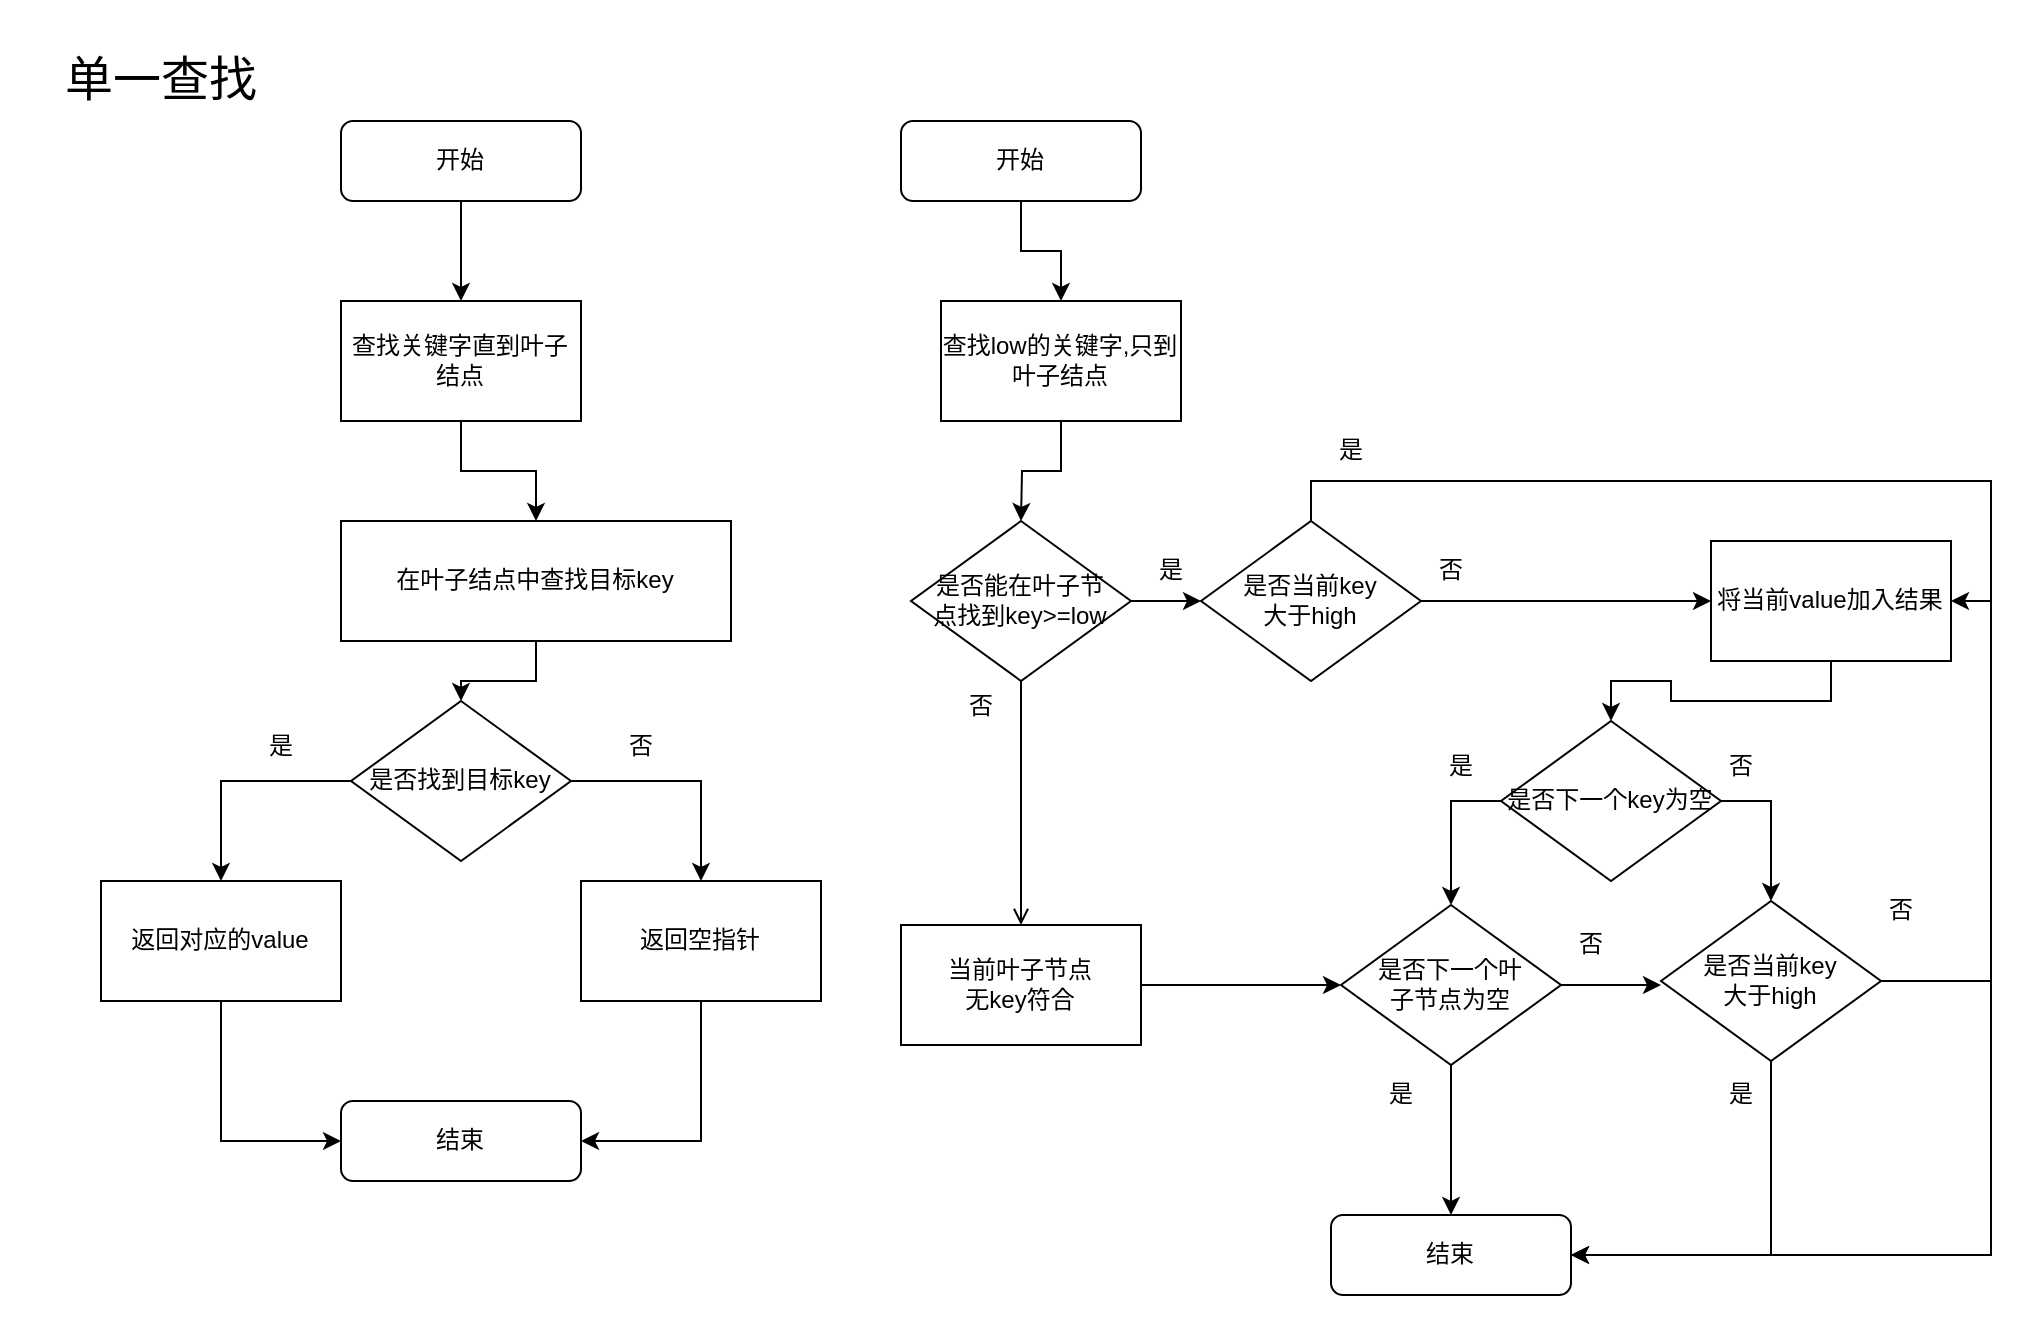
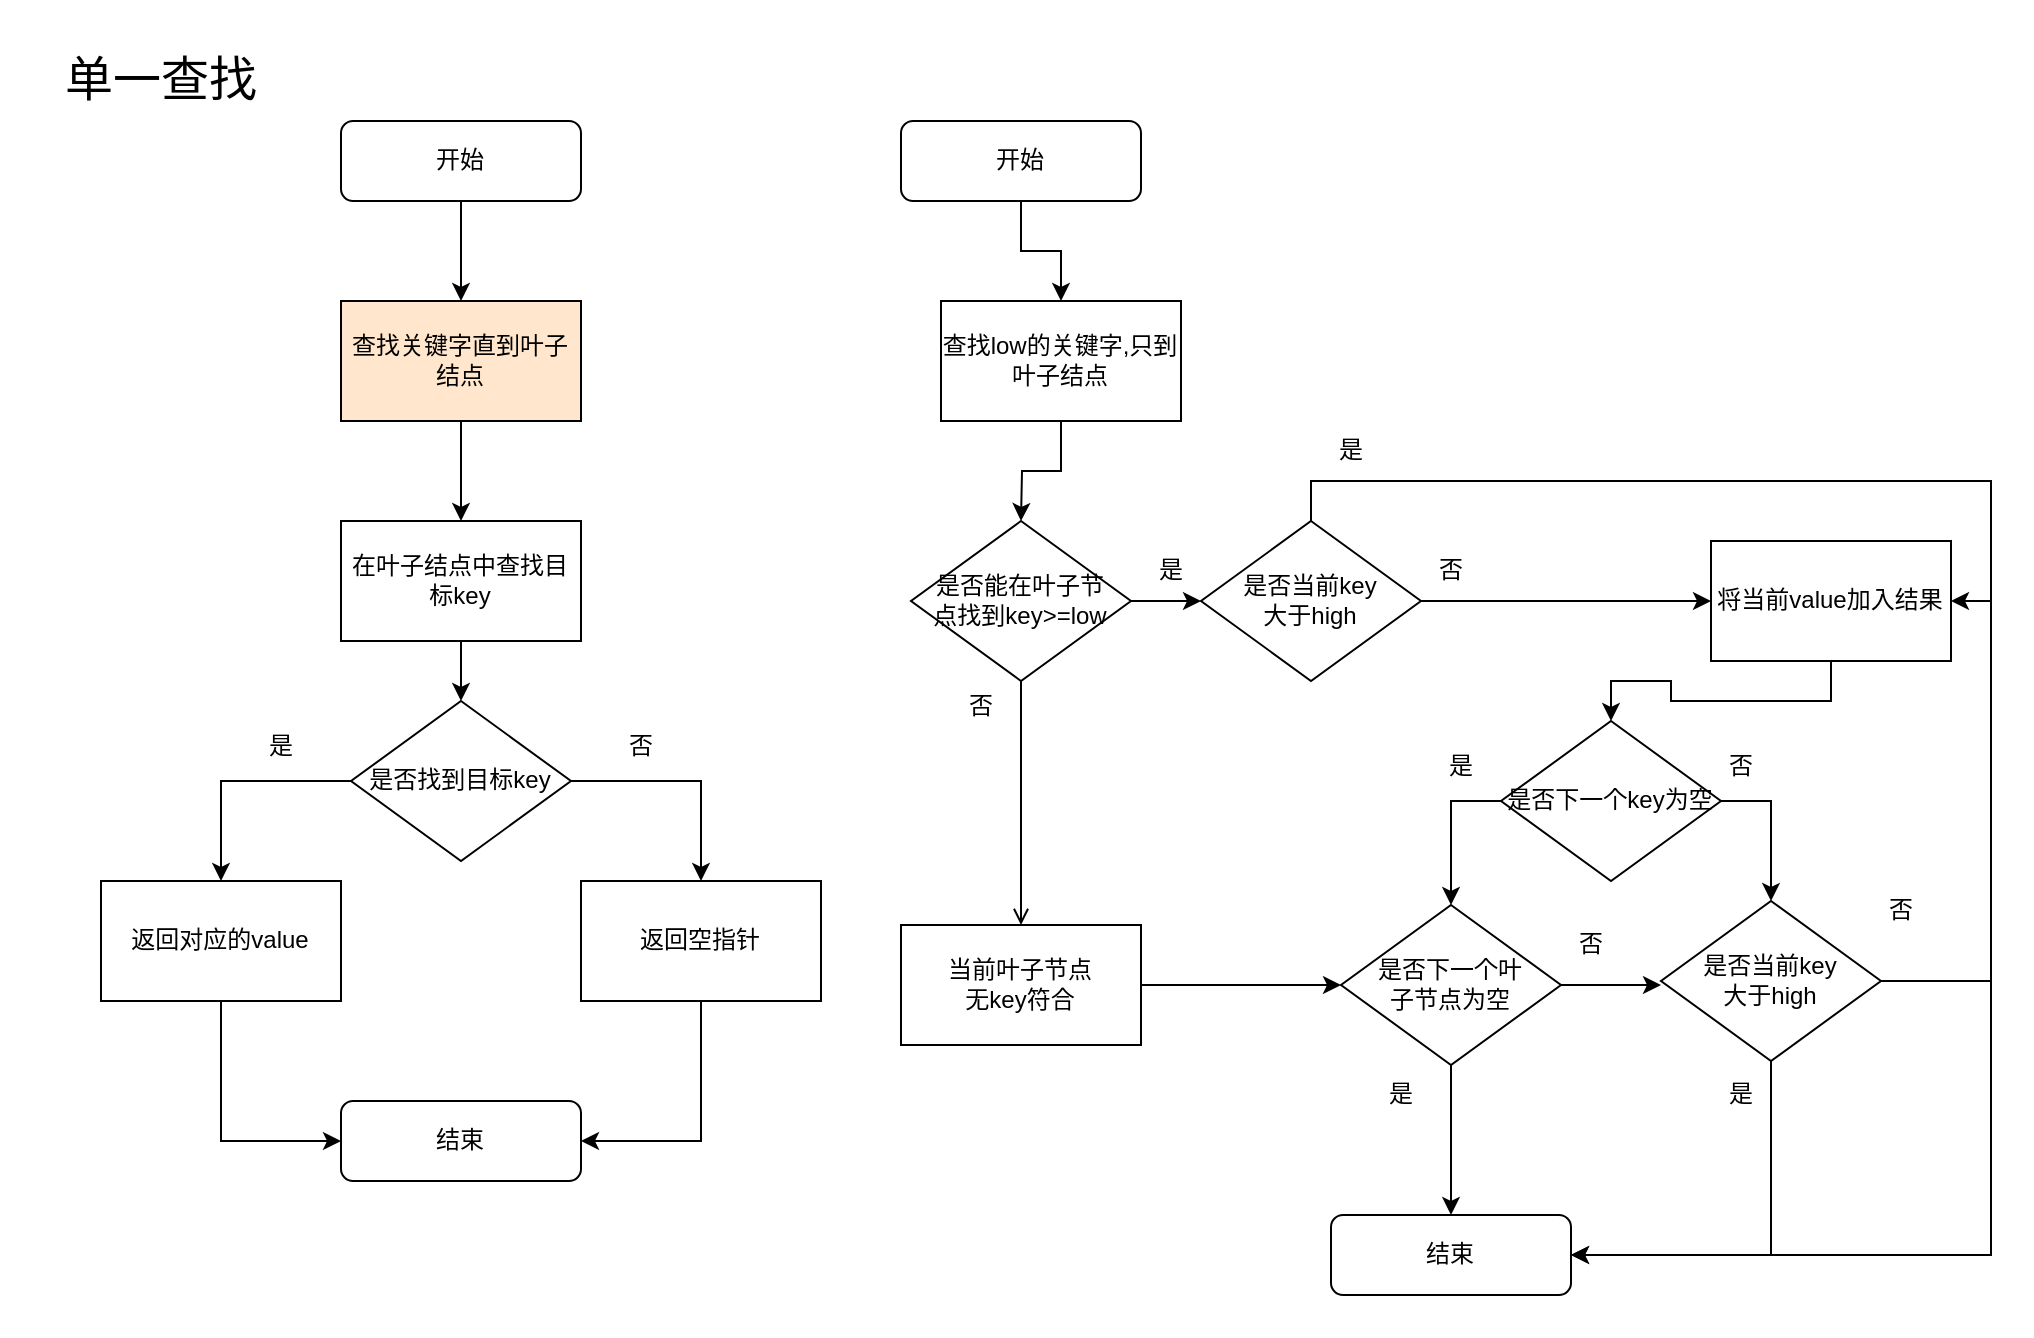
node "查找关键字直到叶子结点": fillcolor #ffffff -> #ffe6cc
node "在叶子结点中查找目标key": size 390x120 -> 240x120
